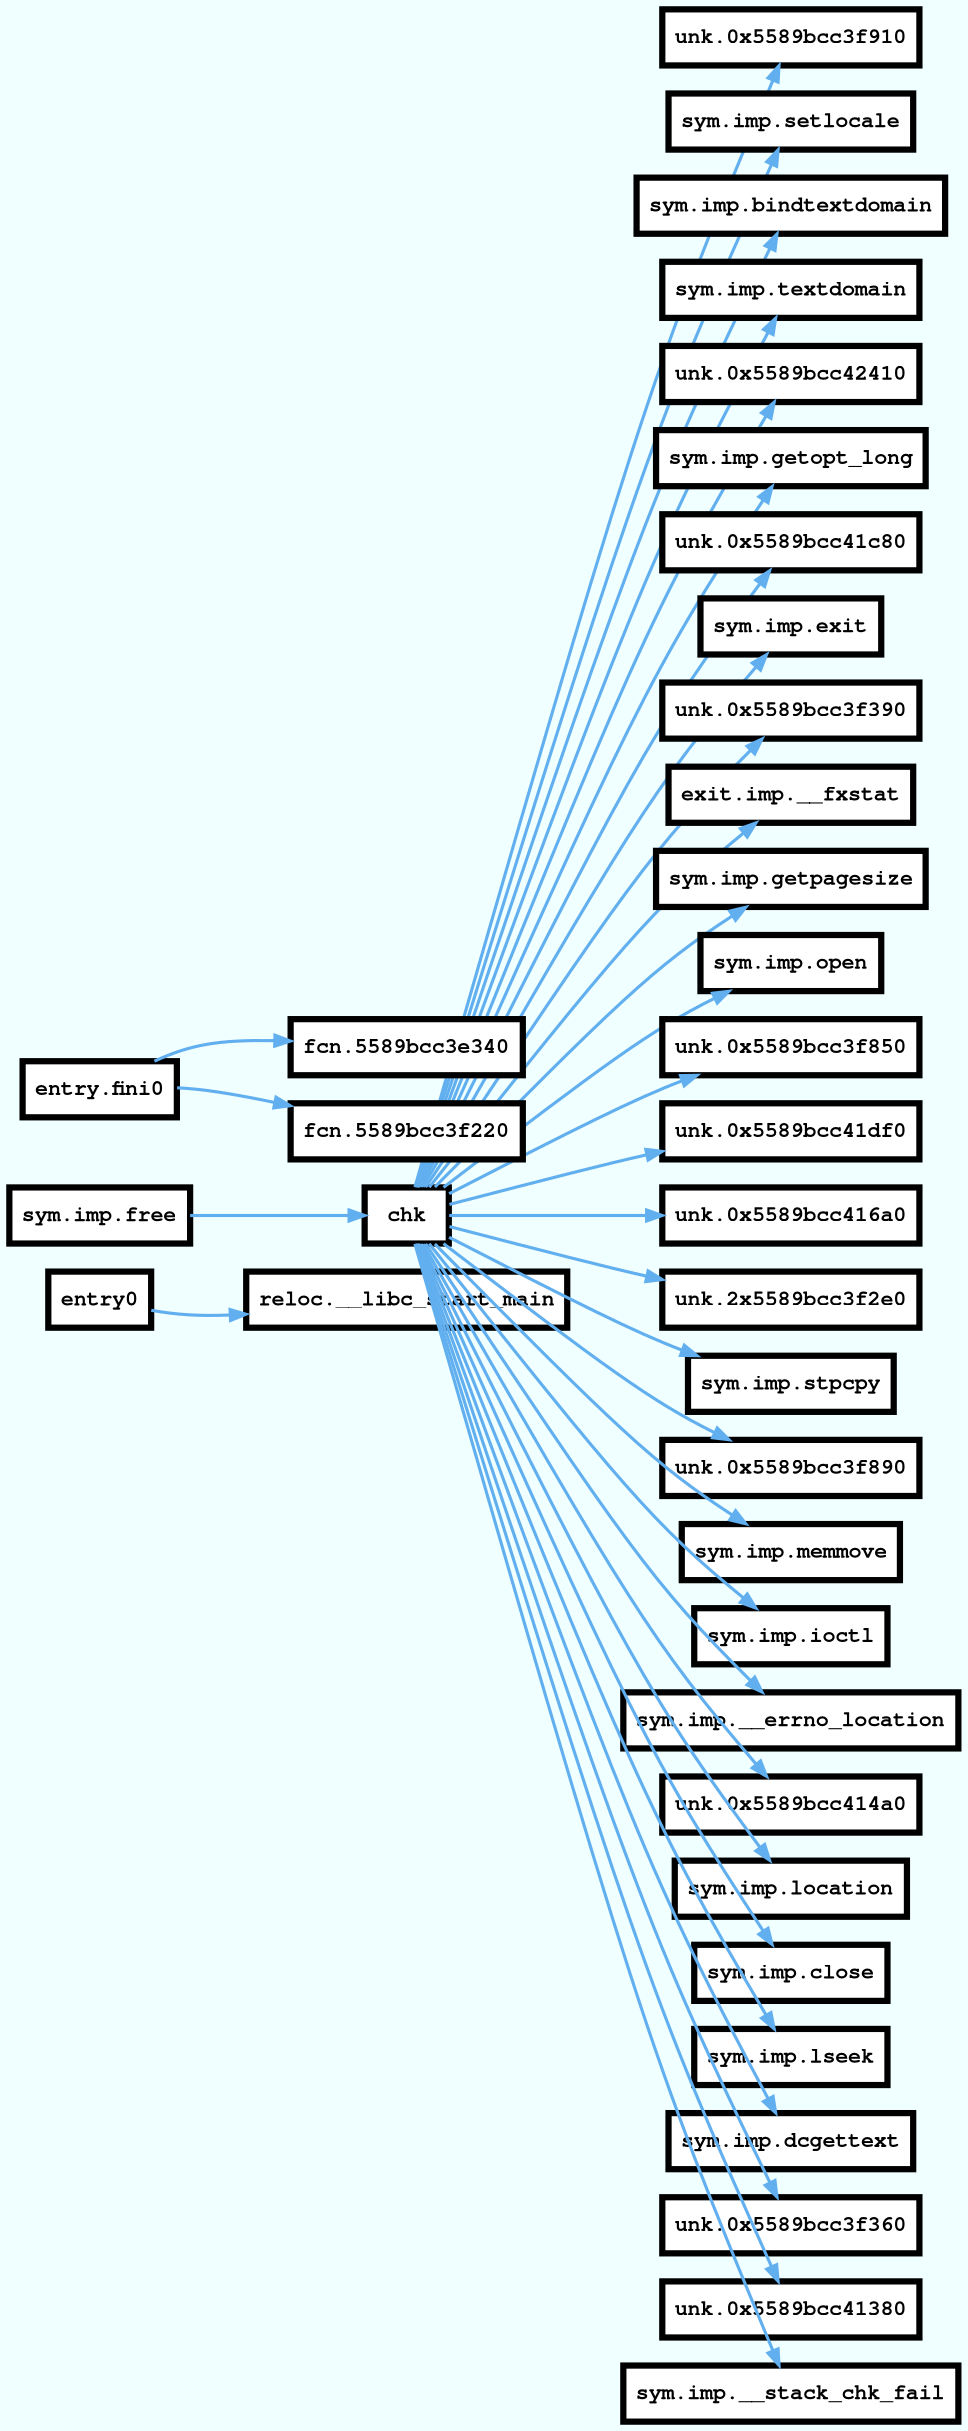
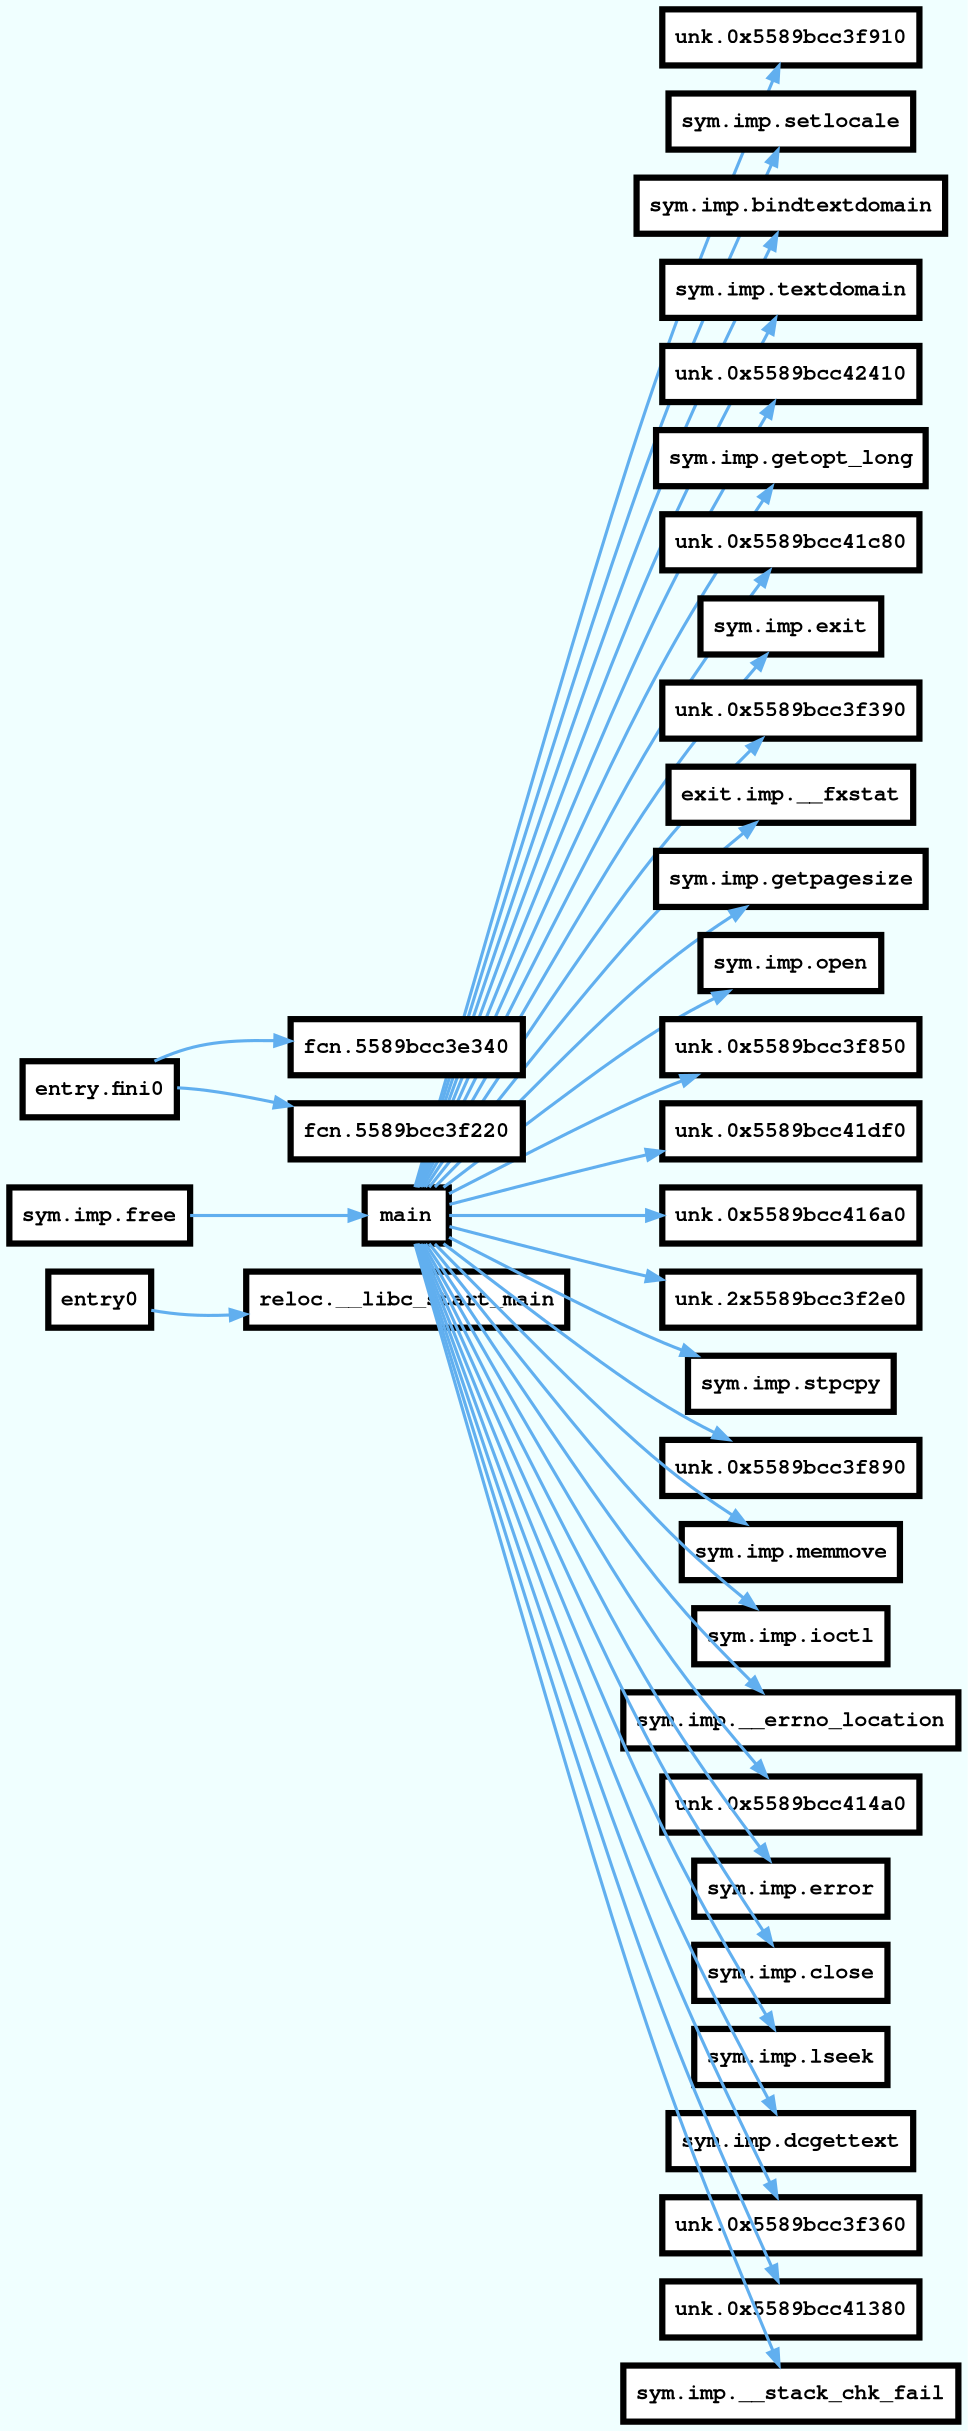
node "chk": label "chk" -> "main"
node "sym.imp.location": label "sym.imp.location" -> "sym.imp.error"
